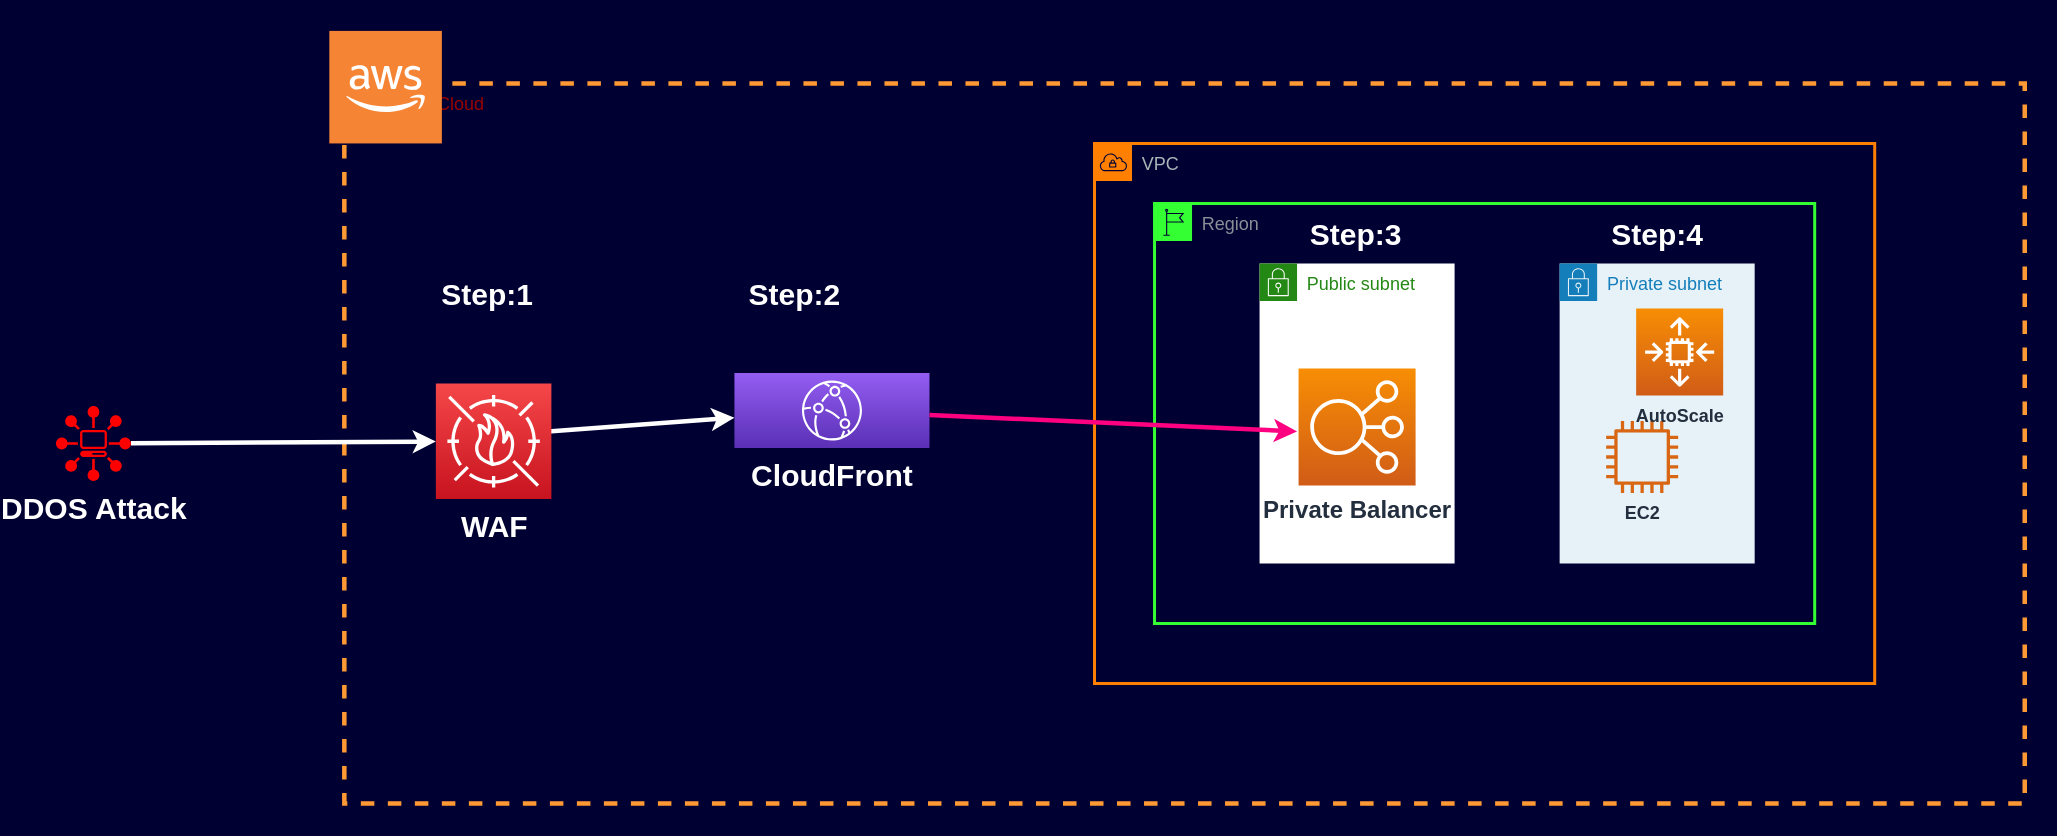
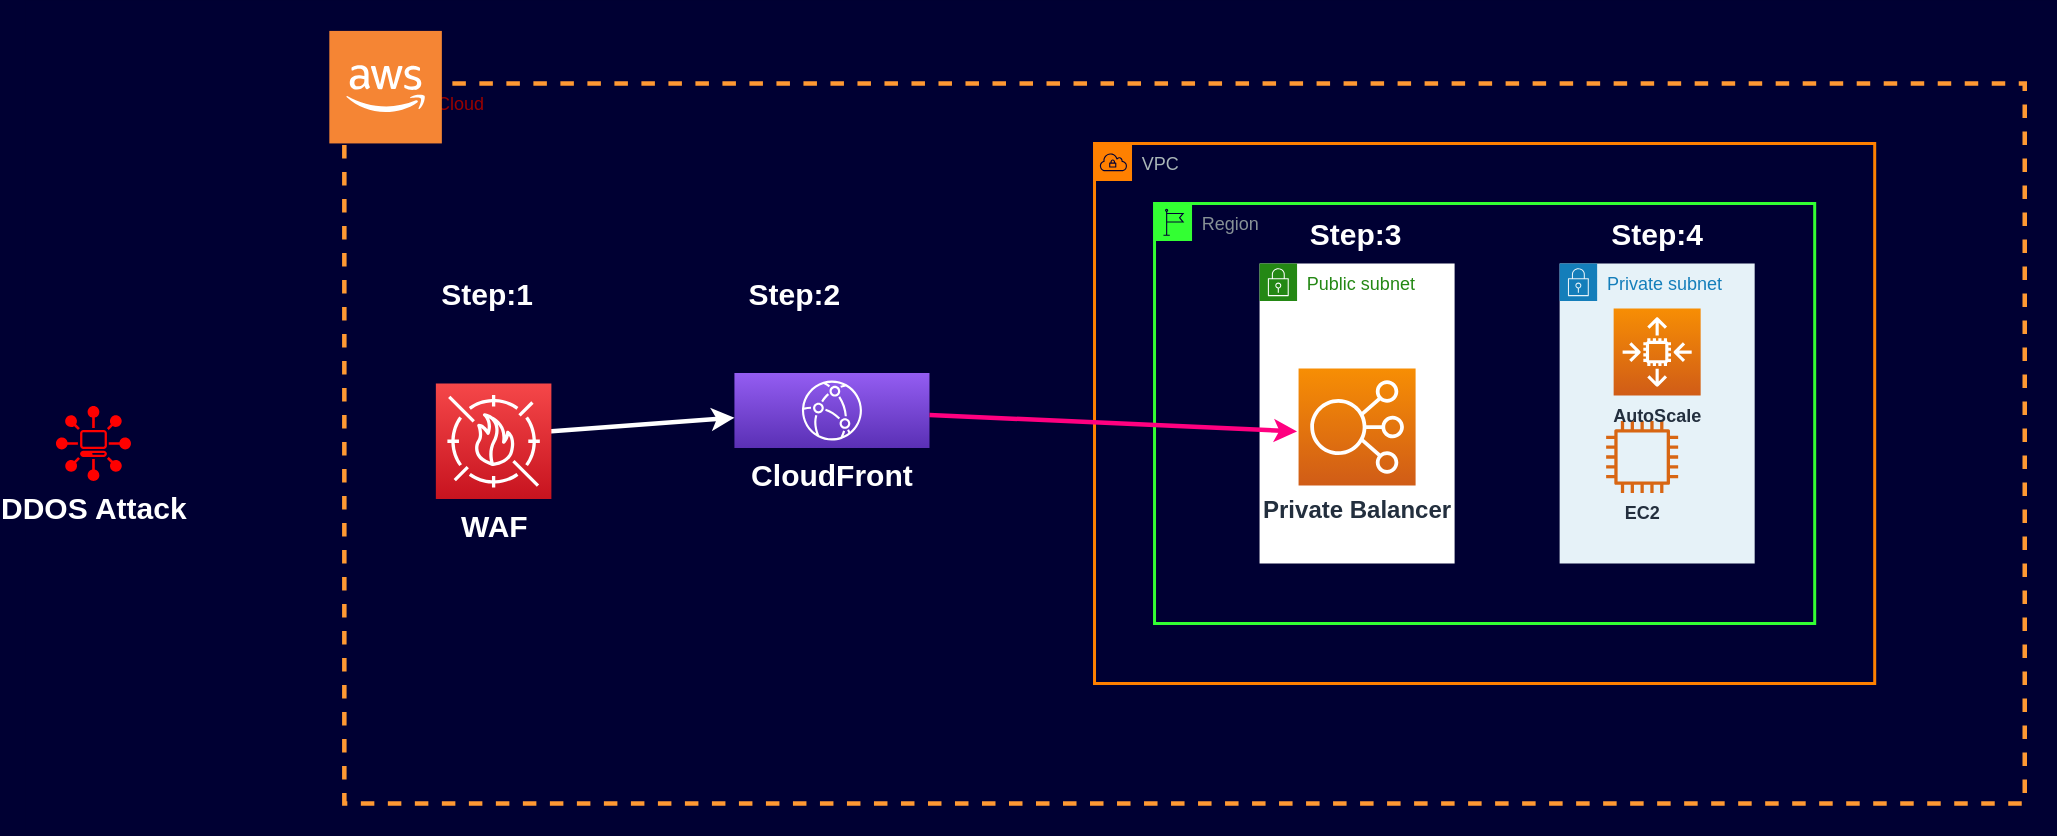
node "AutoScale": moved (1679, 352) -> (1657, 352)
edge "DDOS Attack" -> "WAF": removed
